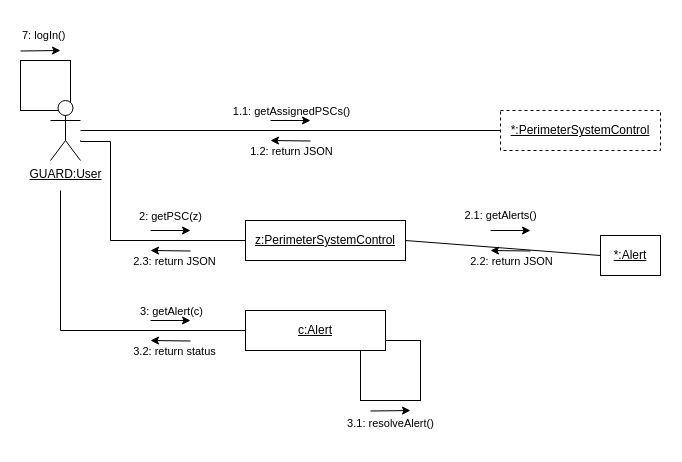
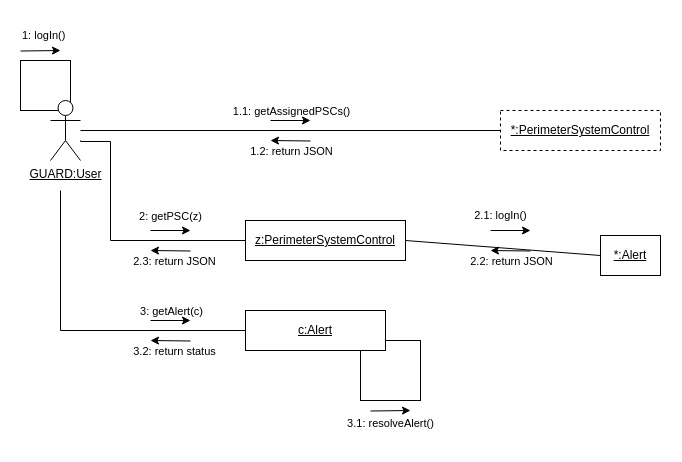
node "7: logIn()": label "7: logIn()" -> "1: logIn()"
node "2.1: getAlerts()": label "2.1: getAlerts()" -> "2.1: logIn()"
